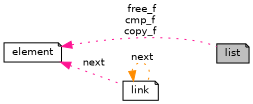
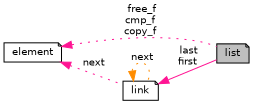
edge "list" -> "link": added, label "last first"
